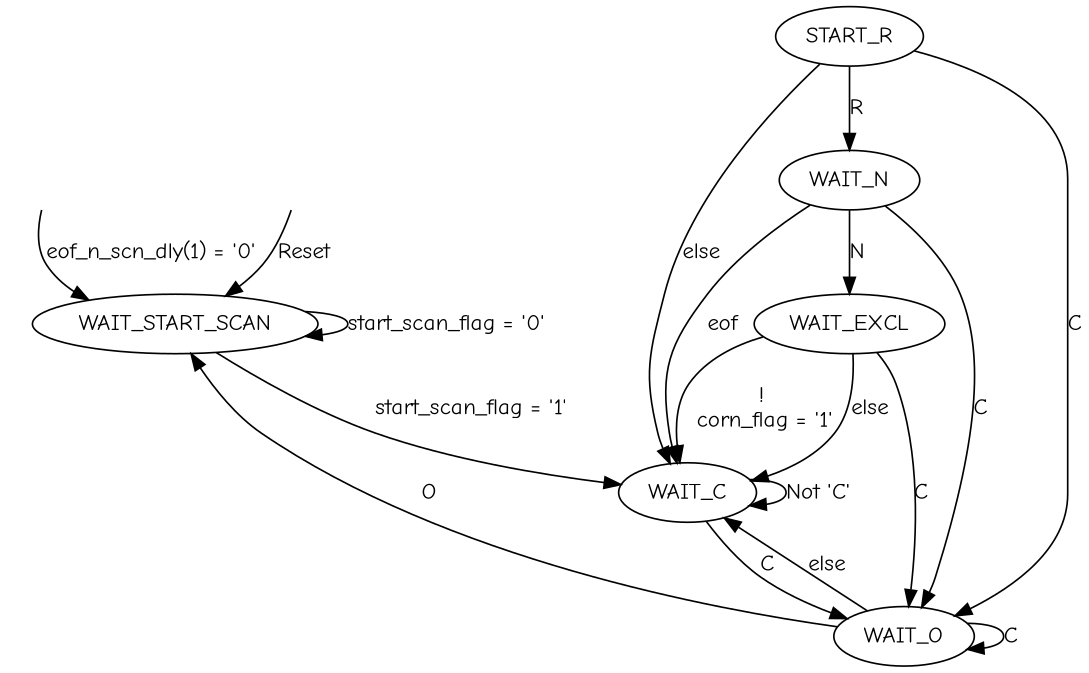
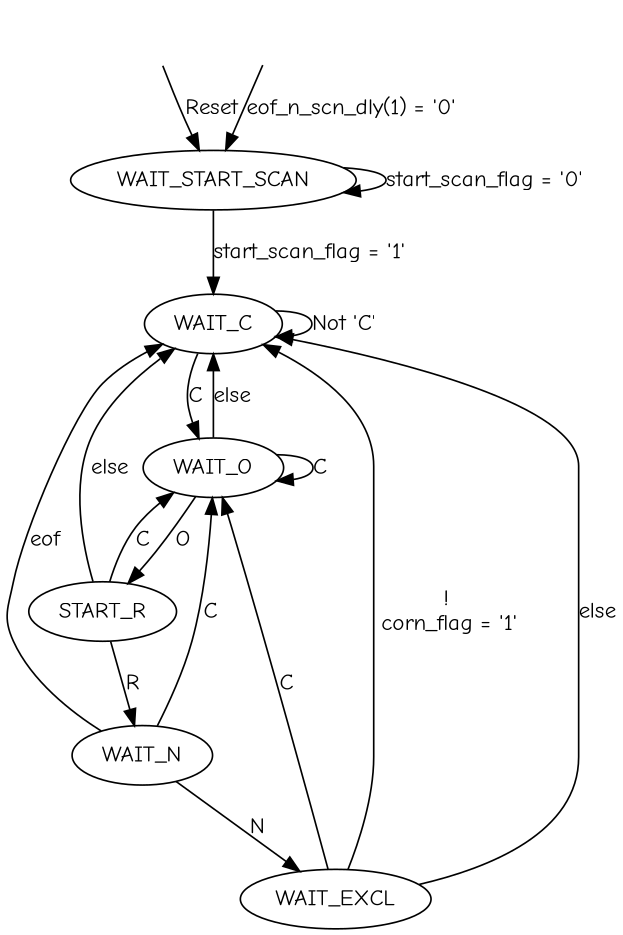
edge "WAIT_O" -> "WAIT_START_SCAN": now "WAIT_O" -> "START_R"
